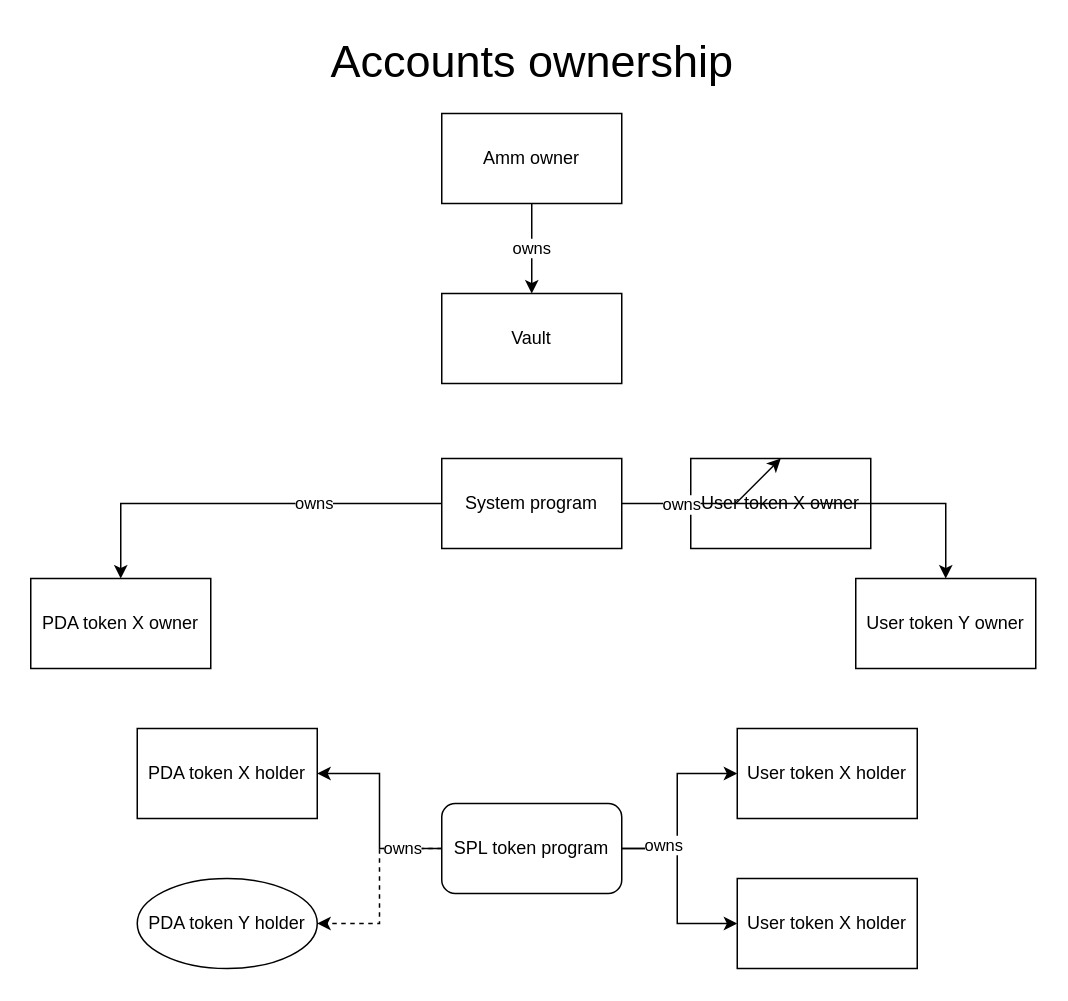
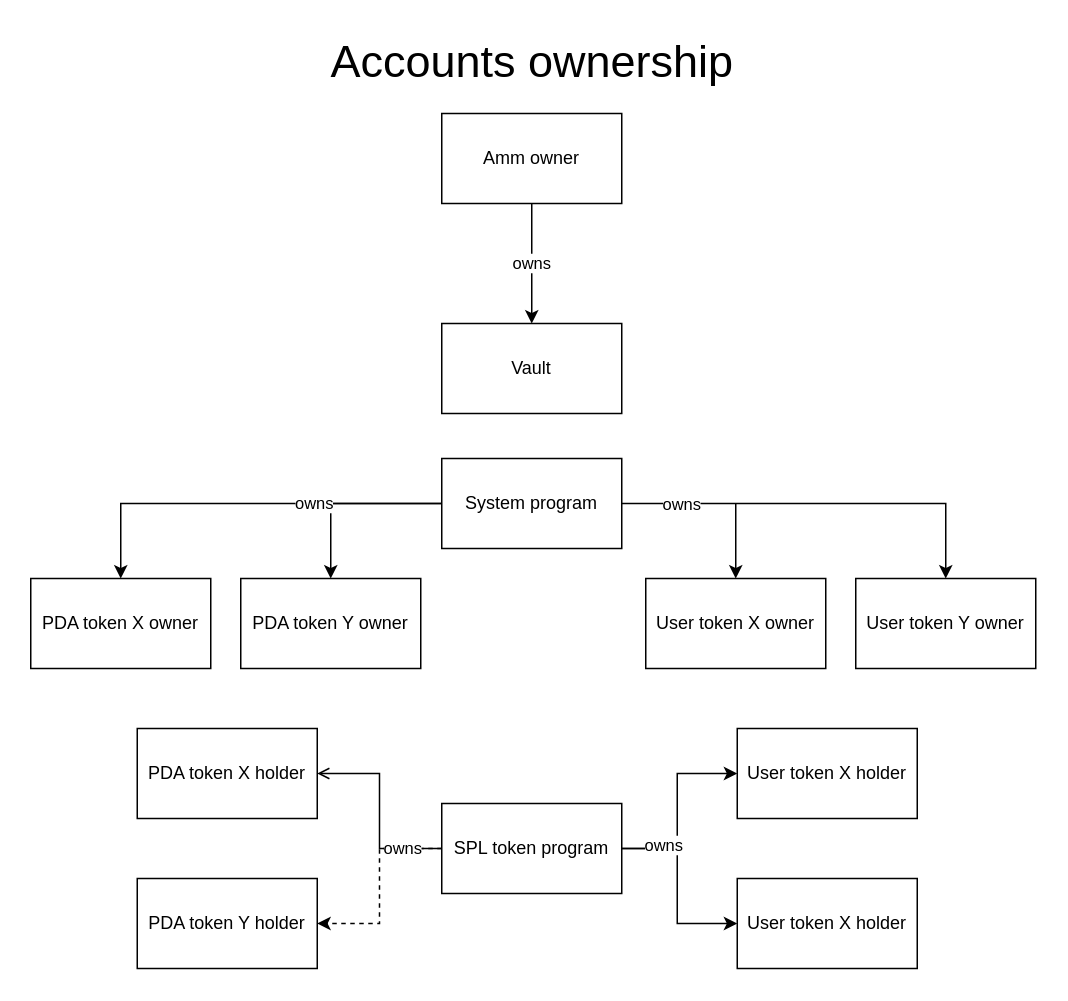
node "Vault": moved (532, 338) -> (532, 368)
node "User token X owner": moved (781, 503) -> (736, 623)
edge "System program" -> "PDA token Y owner": added
node "PDA token Y owner": added
edge "SPL token program" -> "PDA token X holder": arrowhead classic -> open
node "SPL token program": shape rounded rectangle -> rectangle
node "PDA token Y holder": shape ellipse -> rectangle
